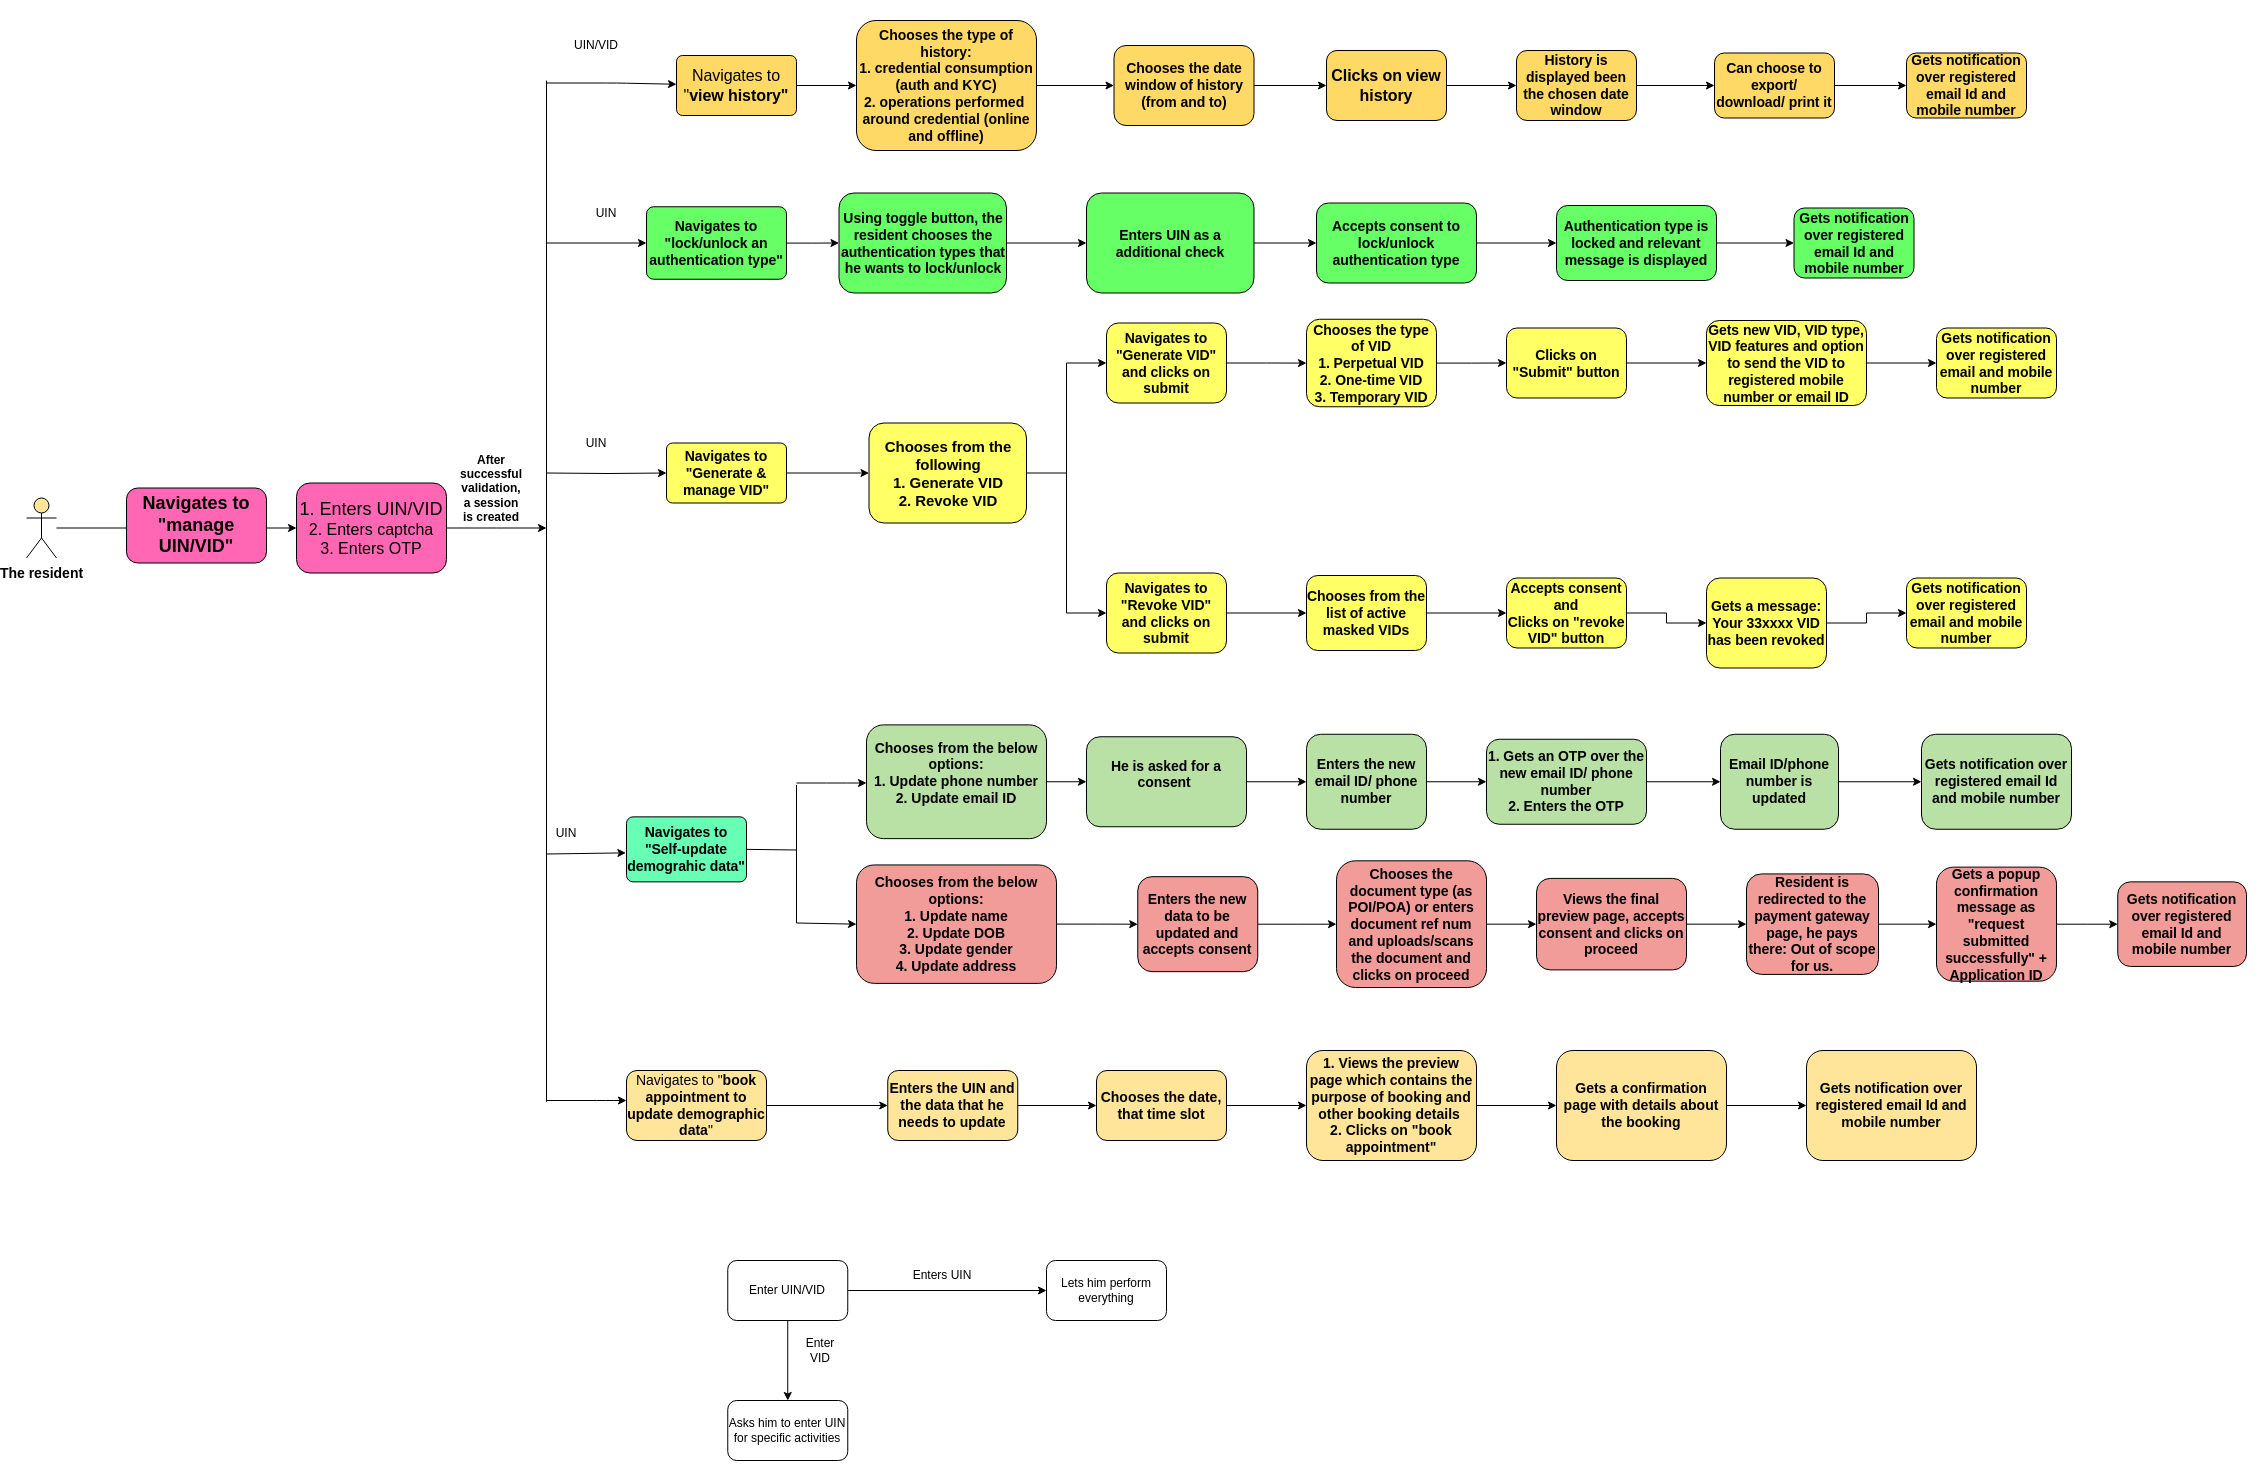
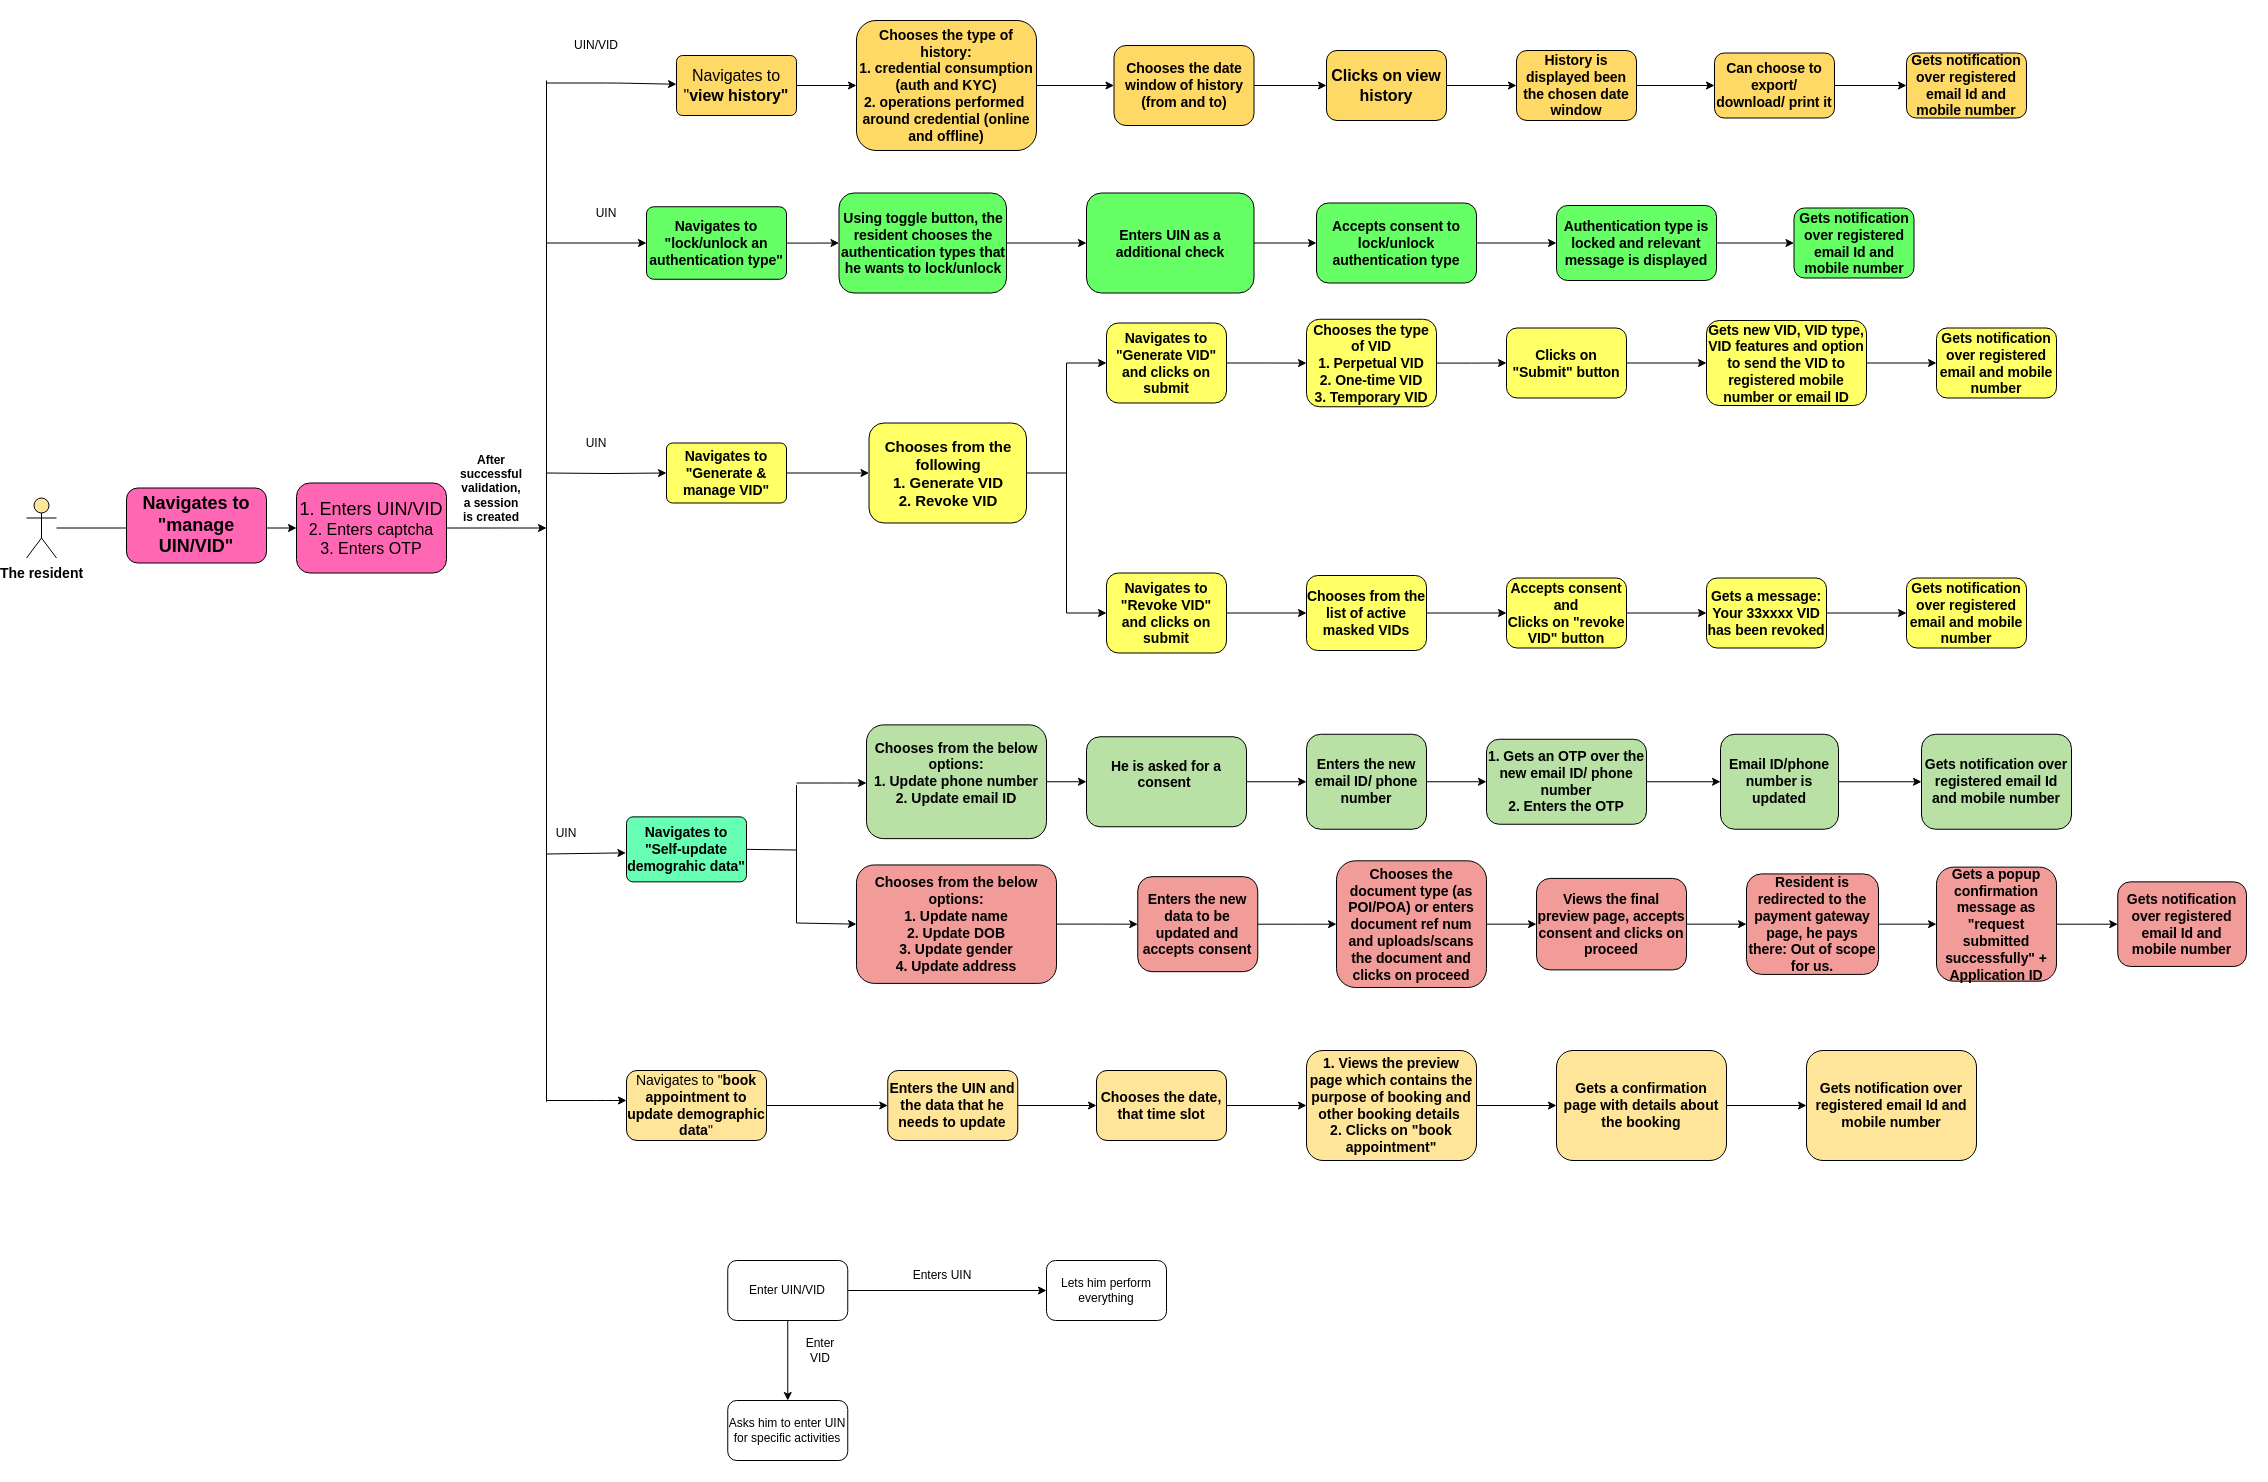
node "Gets a message: Your 33xxxx VID has been revoked": size 120x90 -> 120x70
